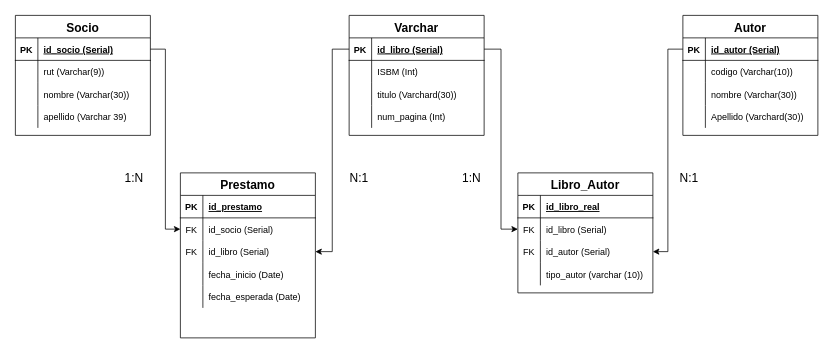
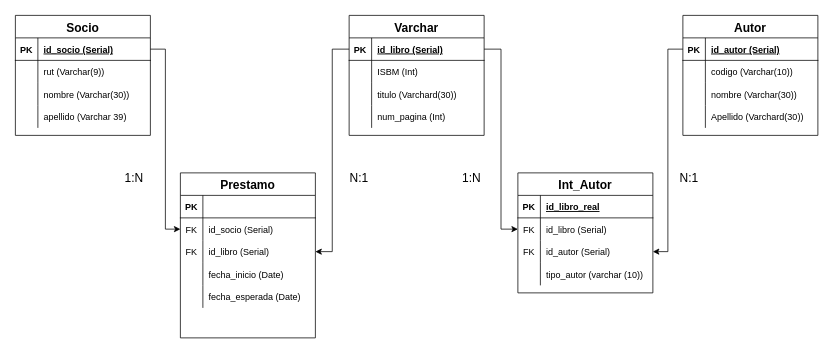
node "Libro_Autor": label "Libro_Autor" -> "Int_Autor"
node "id_prestamo": removed
